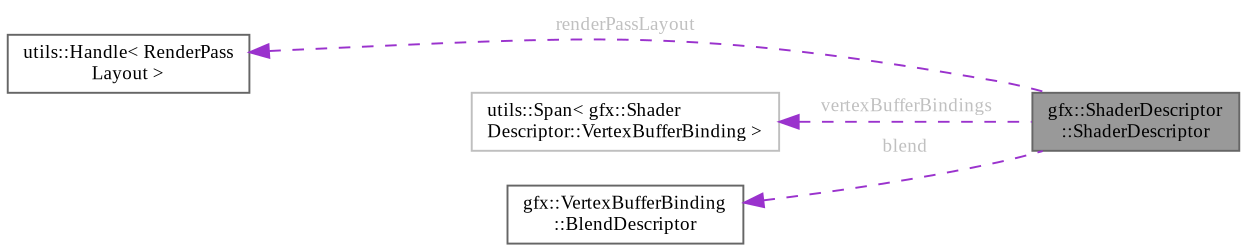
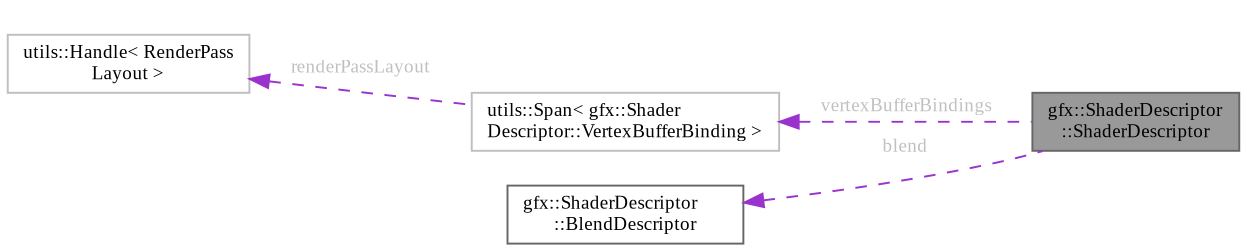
edge "gfx::ShaderDescriptor ::ShaderDescriptor" -> "utils::Handle< RenderPass Layout >": now "utils::Span< gfx::Shader Descriptor::VertexBufferBinding >" -> "utils::Handle< RenderPass Layout >"
node "utils::Handle< RenderPass Layout >": color gray40 -> grey75
node "gfx::VertexBufferBinding ::BlendDescriptor": label "gfx::VertexBufferBinding ::BlendDescriptor" -> "gfx::ShaderDescriptor ::BlendDescriptor"
